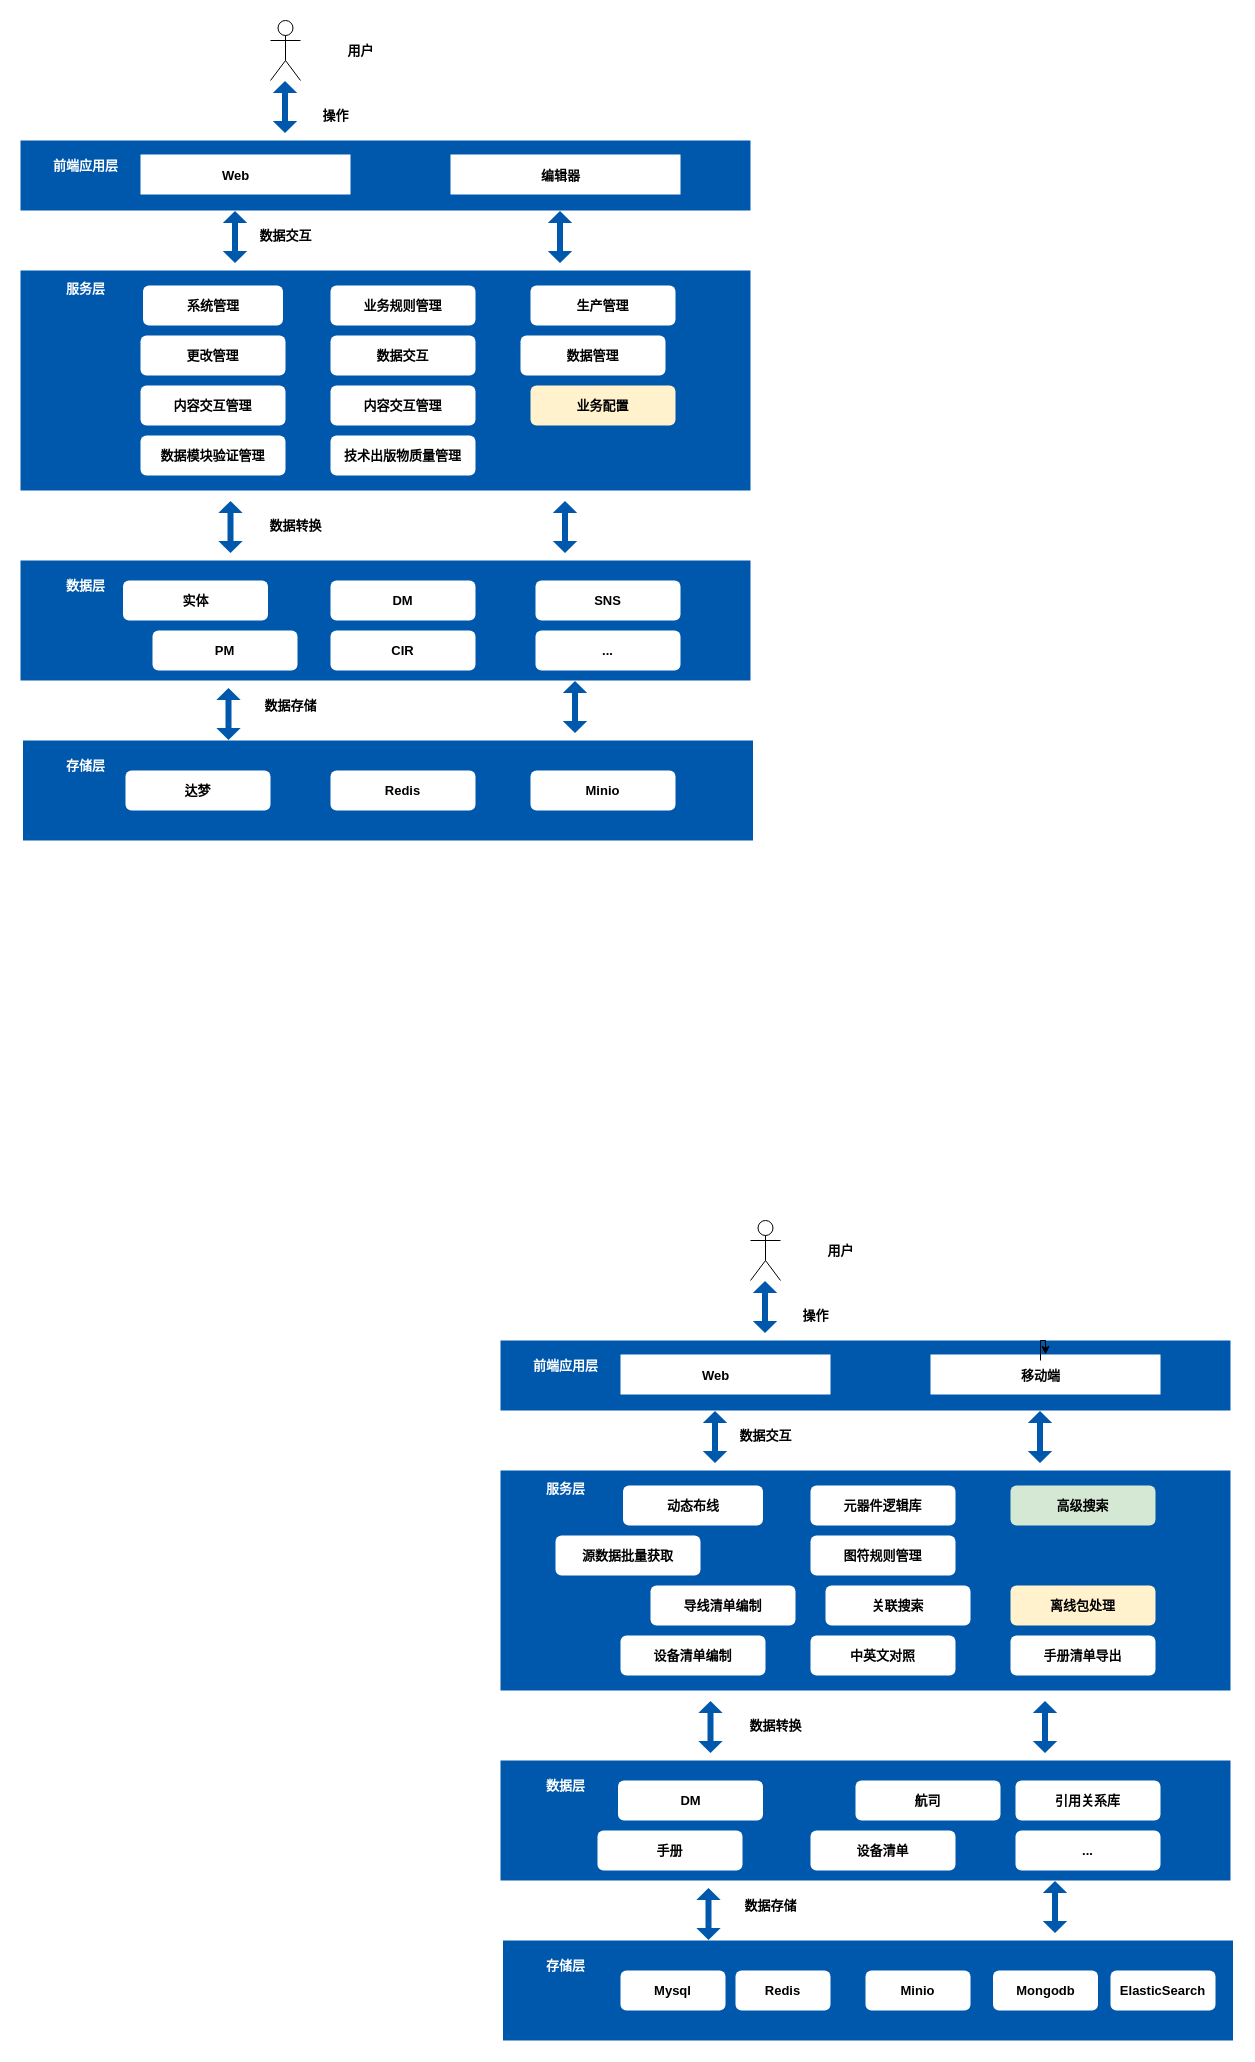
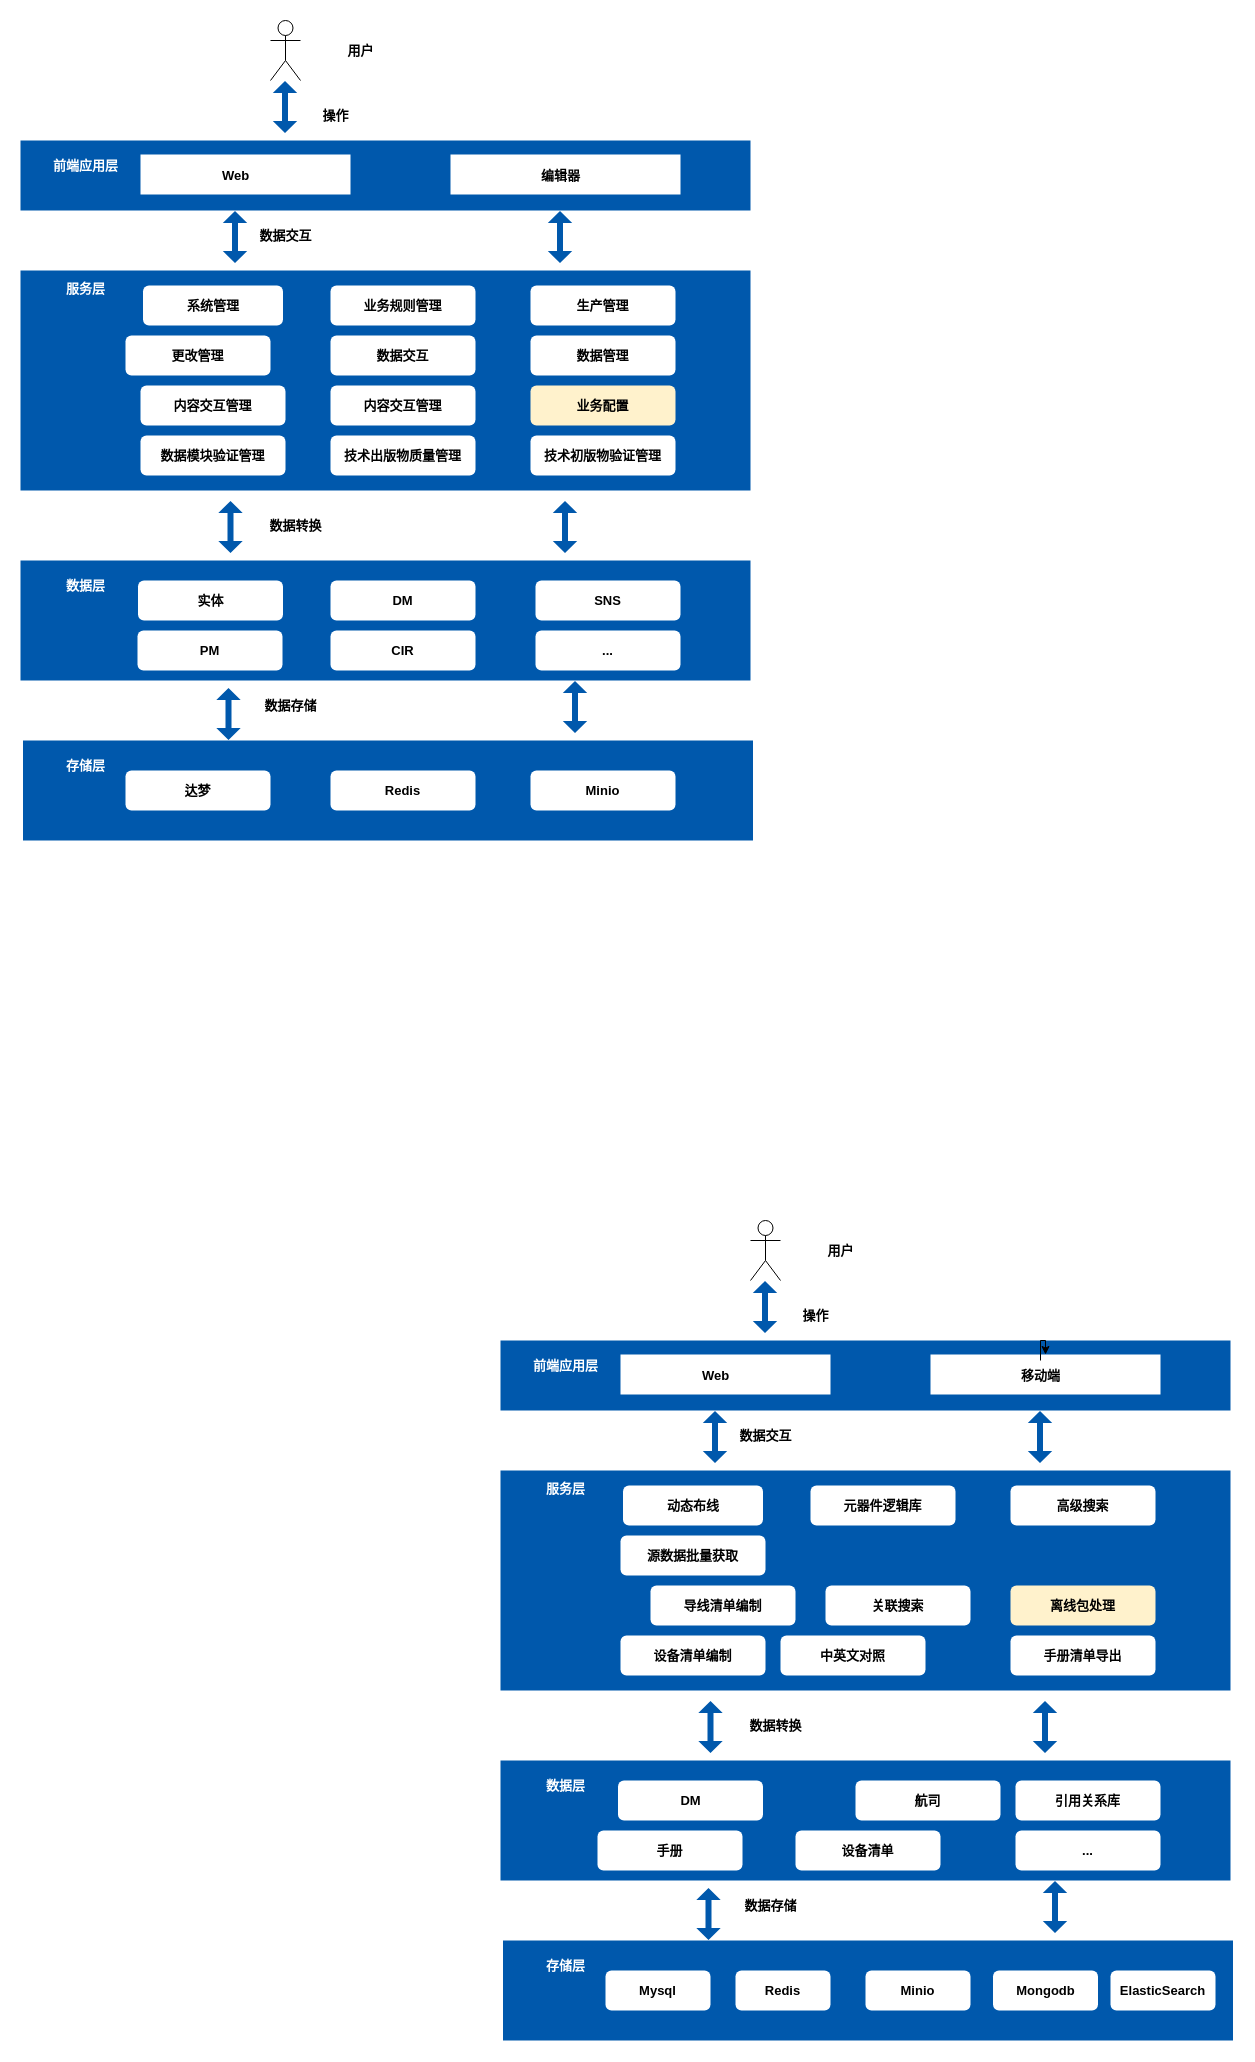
node "更改管理": moved (213, 356) -> (198, 356)
node "数据管理": moved (593, 356) -> (603, 356)
node "技术初版物验证管理": added
node "实体": moved (196, 601) -> (211, 601)
node "PM": moved (225, 651) -> (210, 651)
node "高级搜索": fillcolor #d5e8d4 -> #ffffff
node "源数据批量获取": moved (628, 1556) -> (693, 1556)
node "图符规则管理": removed
node "中英文对照": moved (883, 1656) -> (853, 1656)
node "设备清单": moved (883, 1851) -> (868, 1851)
node "Mysql": moved (673, 1991) -> (658, 1991)
